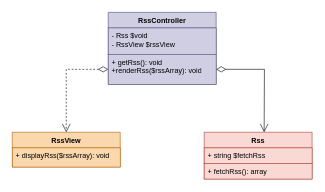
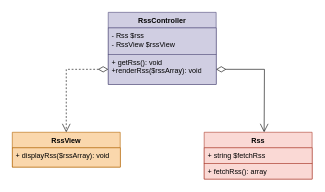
node "- Rss $void - RssView $rssView": label "- Rss $void - RssView $rssView" -> "- Rss $rss - RssView $rssView"
